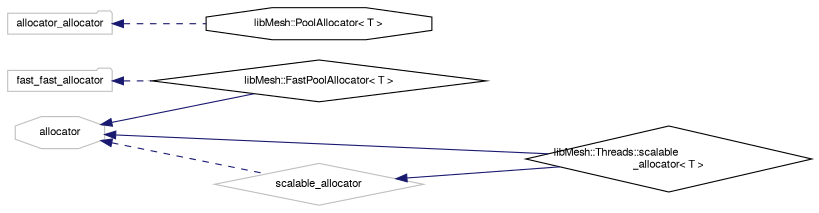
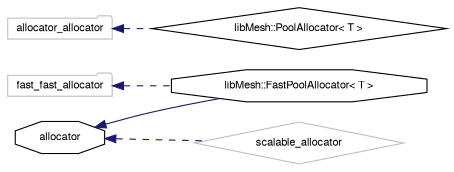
node "libMesh::PoolAllocator< T >": shape octagon -> diamond
node "libMesh::FastPoolAllocator< T >": shape diamond -> octagon
node "allocator": color grey75 -> black
node "libMesh::Threads::scalable _allocator< T >": removed
